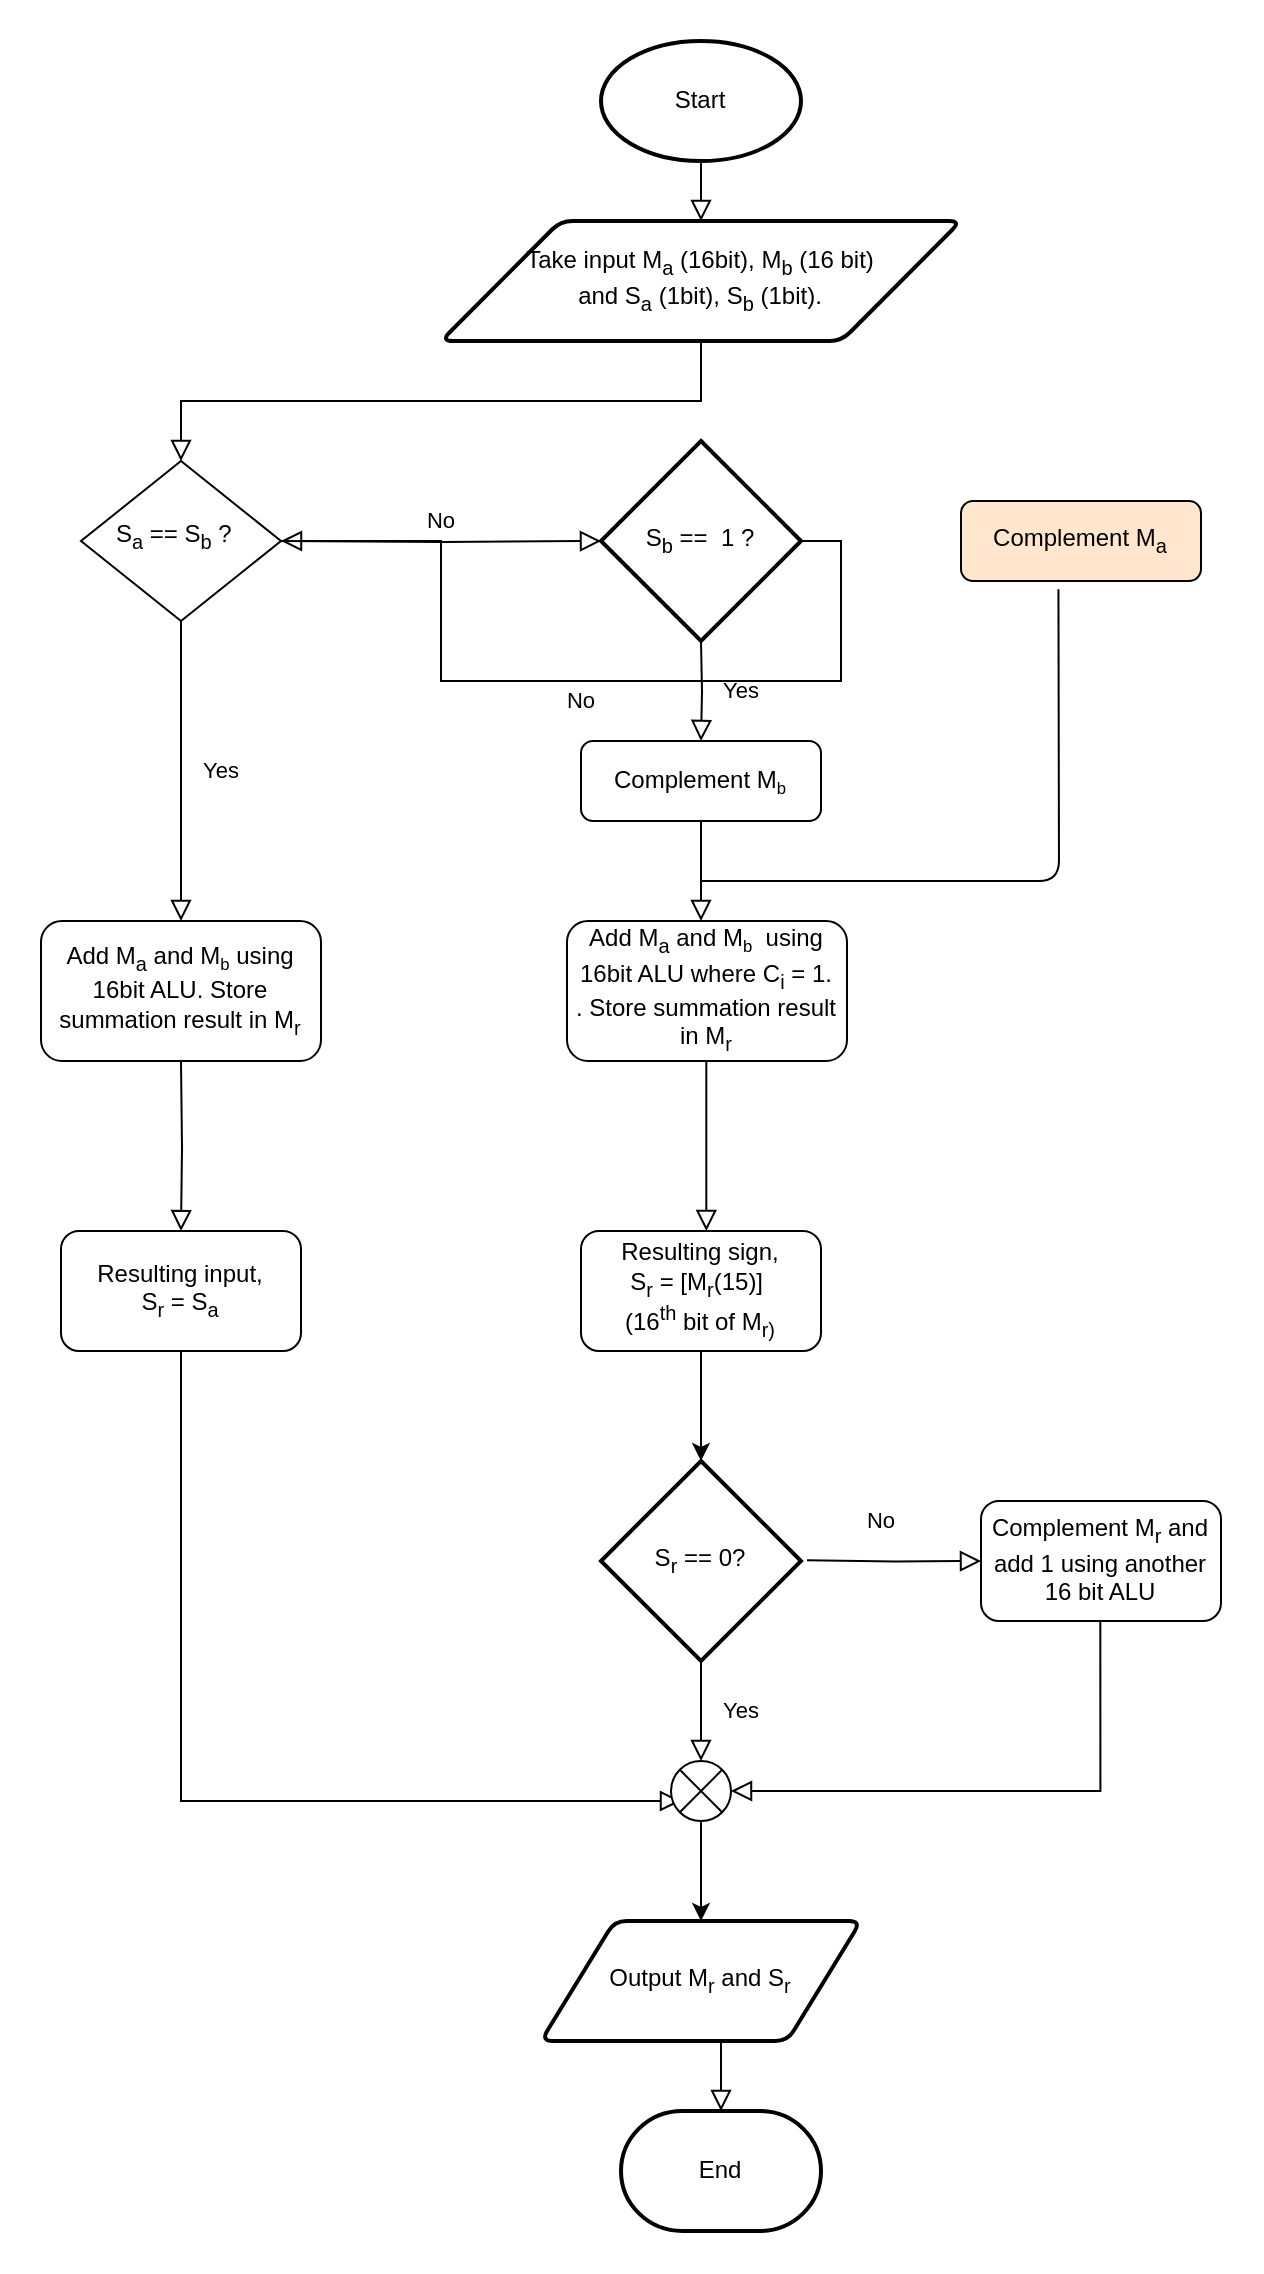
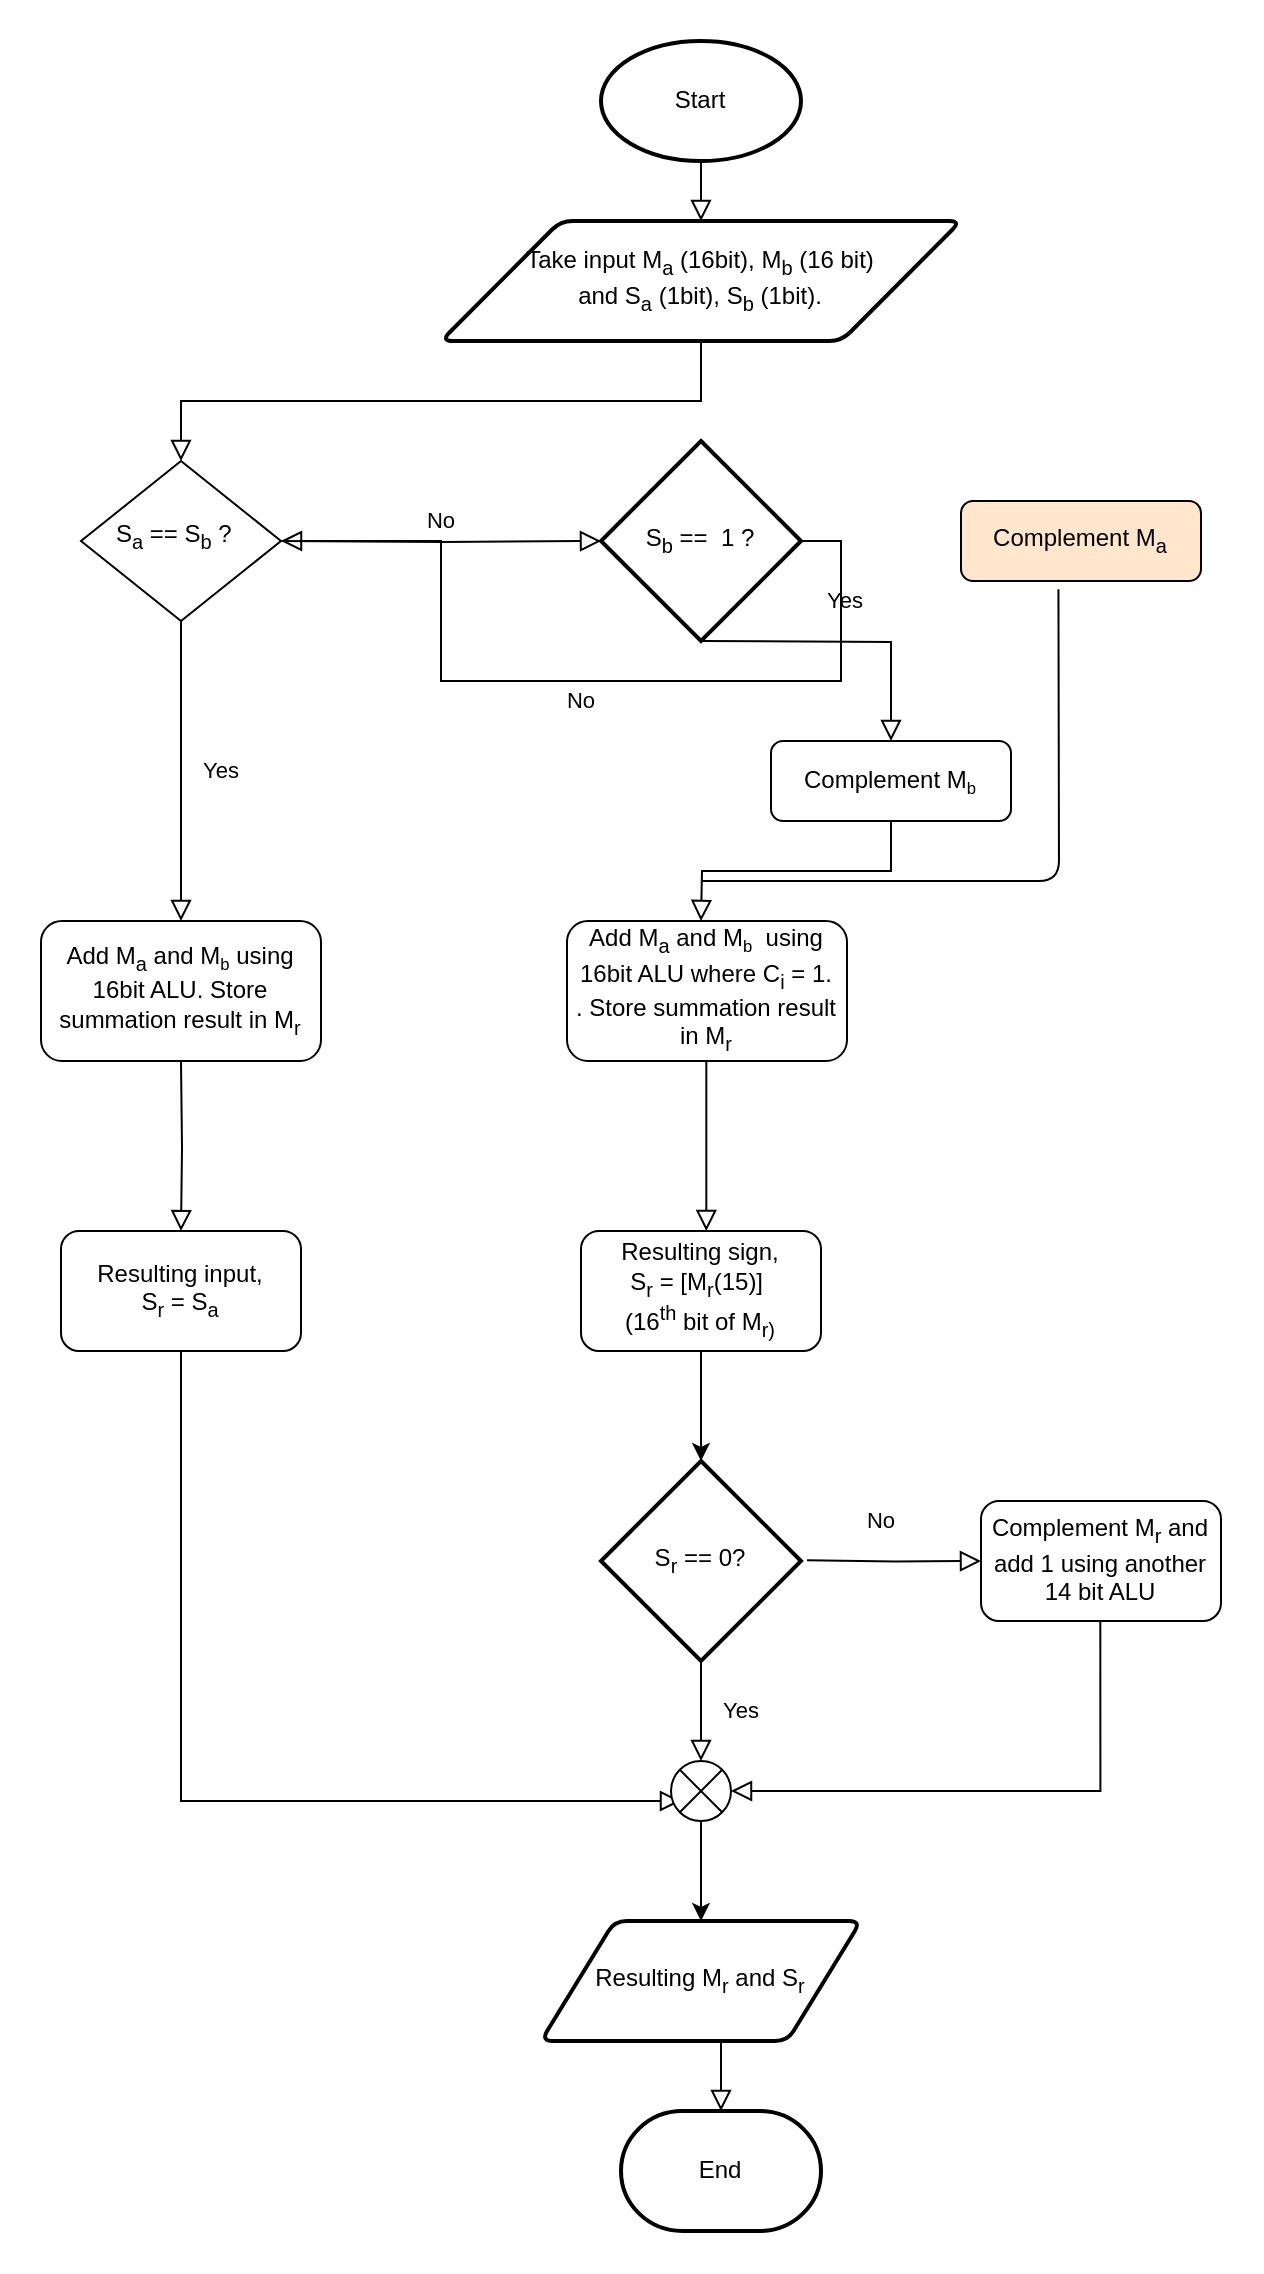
node "Complement Mb": moved (701, 781) -> (891, 781)
node "Complement Mr and add 1 using another 16 bit ALU": label "Complement Mr and add 1 using another 16 bit ALU" -> "Complement Mr and add 1 using another 14 bit ALU"
node "Output Mr and Sr": label "Output Mr and Sr" -> "Resulting Mr and Sr"
